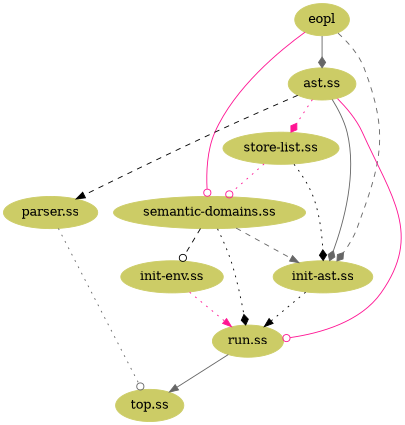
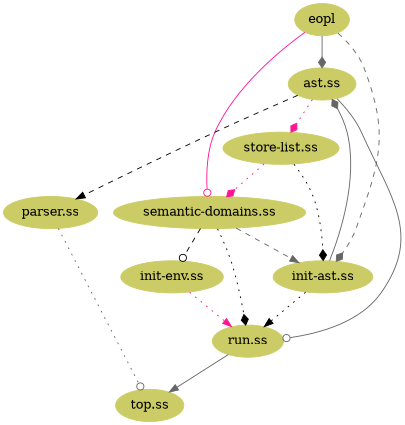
edge "ast.ss" -> "init-ast.ss": reversed
edge "store-list.ss" -> "semantic-domains.ss": arrowhead odot -> diamond
edge "ast.ss" -> "run.ss": color deeppink -> gray40
